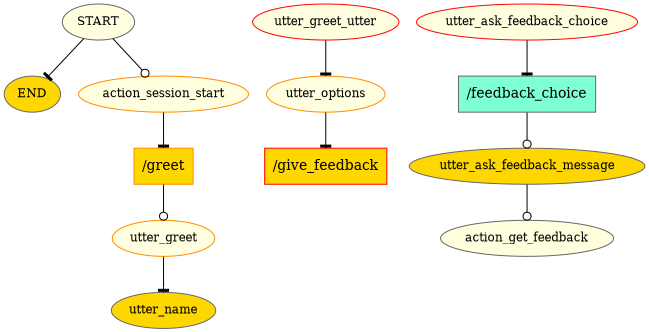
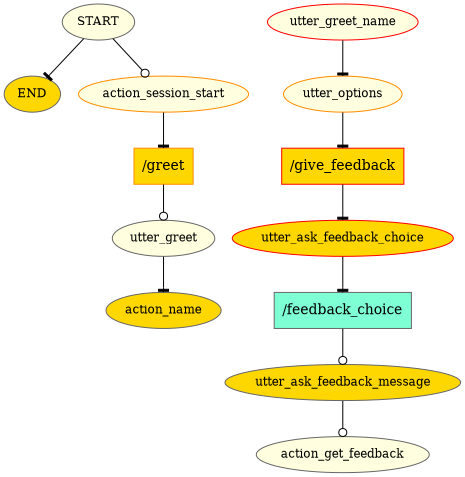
node "utter_greet_utter": label "utter_greet_utter" -> "utter_greet_name"
node "utter_ask_feedback_choice": fillcolor lightyellow -> gold
edge "/give_feedback" -> "utter_ask_feedback_choice": added
node "utter_greet": color darkorange -> gray40
node "utter_name": label "utter_name" -> "action_name"
